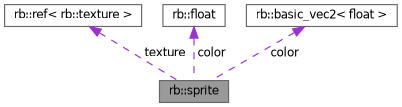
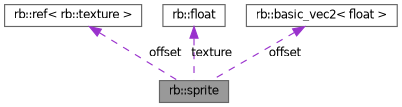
edge "rb::sprite" -> "rb::ref< rb::texture >": label " texture" -> " offset"
edge "rb::sprite" -> "rb::float": label " color" -> " texture"
edge "rb::sprite" -> "rb::basic_vec2< float >": label " color" -> " offset"
